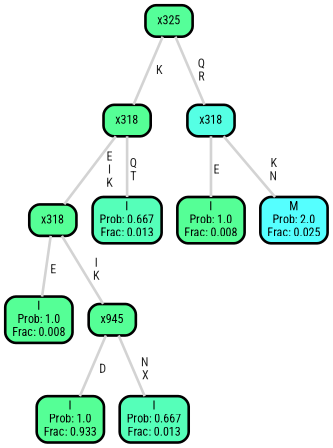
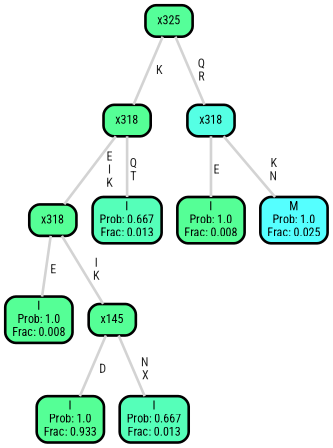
node "M Prob: 2.0 Frac: 0.025": label "M Prob: 2.0 Frac: 0.025" -> "M Prob: 1.0 Frac: 0.025"
node "x945": label "x945" -> "x145"
